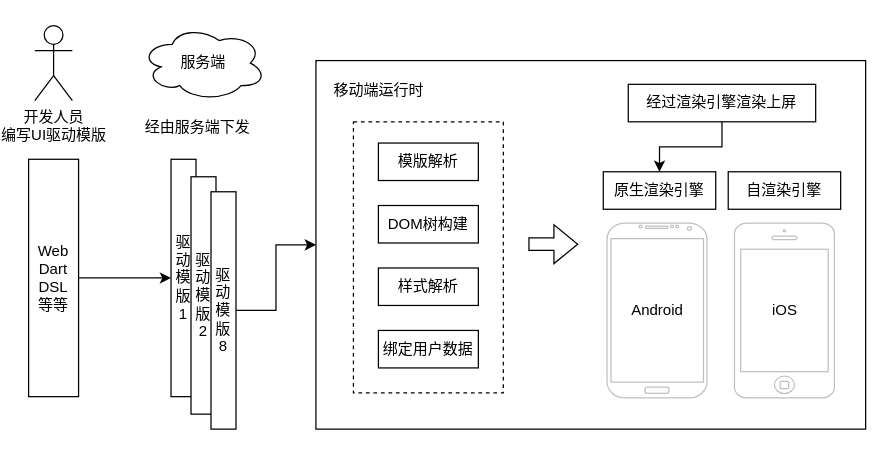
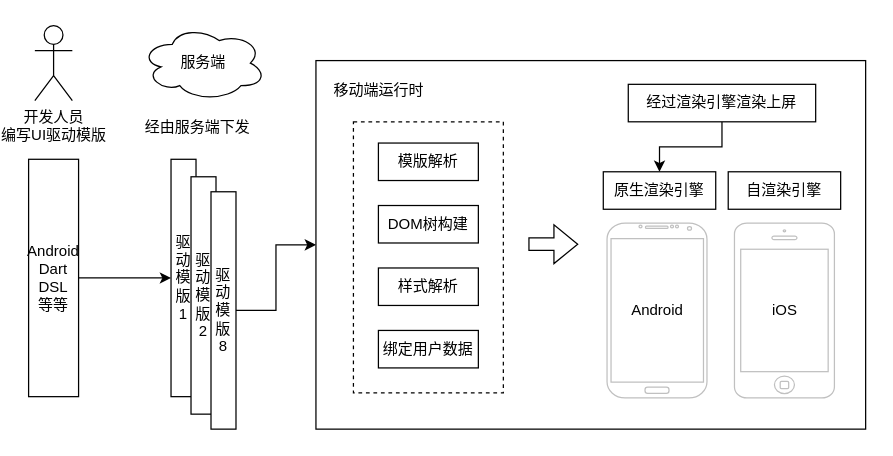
node "Web Dart DSL 等等": label "Web Dart DSL 等等" -> "Android Dart DSL 等等"
